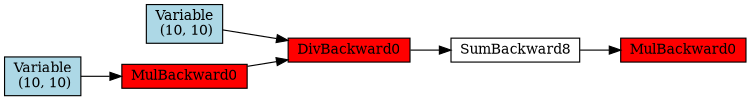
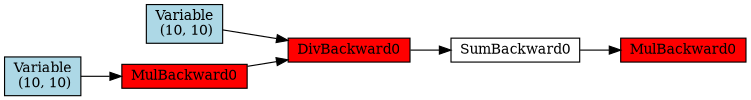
node "SumBackward8": label "SumBackward8" -> "SumBackward0"
